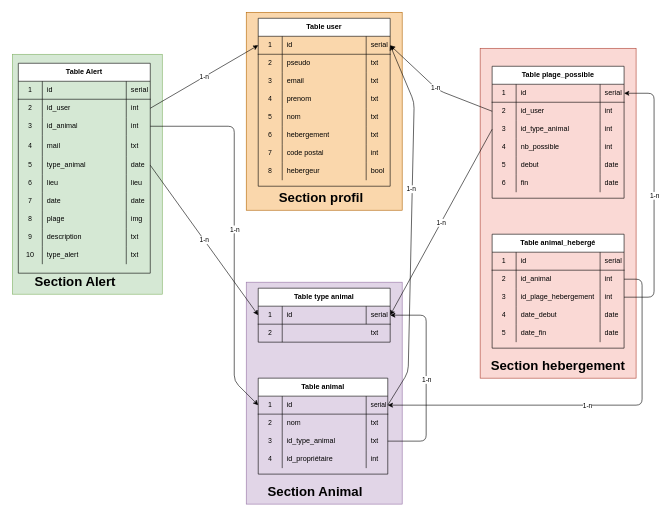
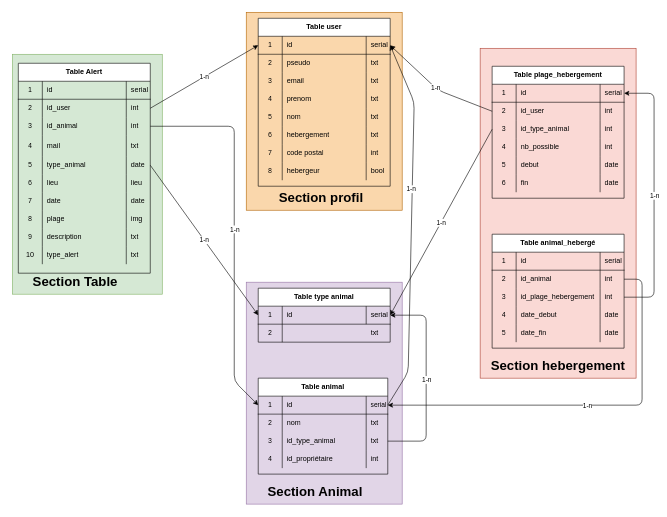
node "Table plage_possible": label "Table plage_possible" -> "Table plage_hebergement"
node "Section Alert": label "Section Alert" -> "Section Table"
